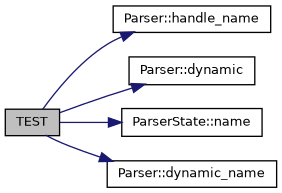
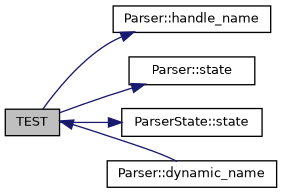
node "Parser::dynamic": label "Parser::dynamic" -> "Parser::state"
node "ParserState::name": label "ParserState::name" -> "ParserState::state"
edge "TEST" -> "Parser::dynamic_name": reversed
